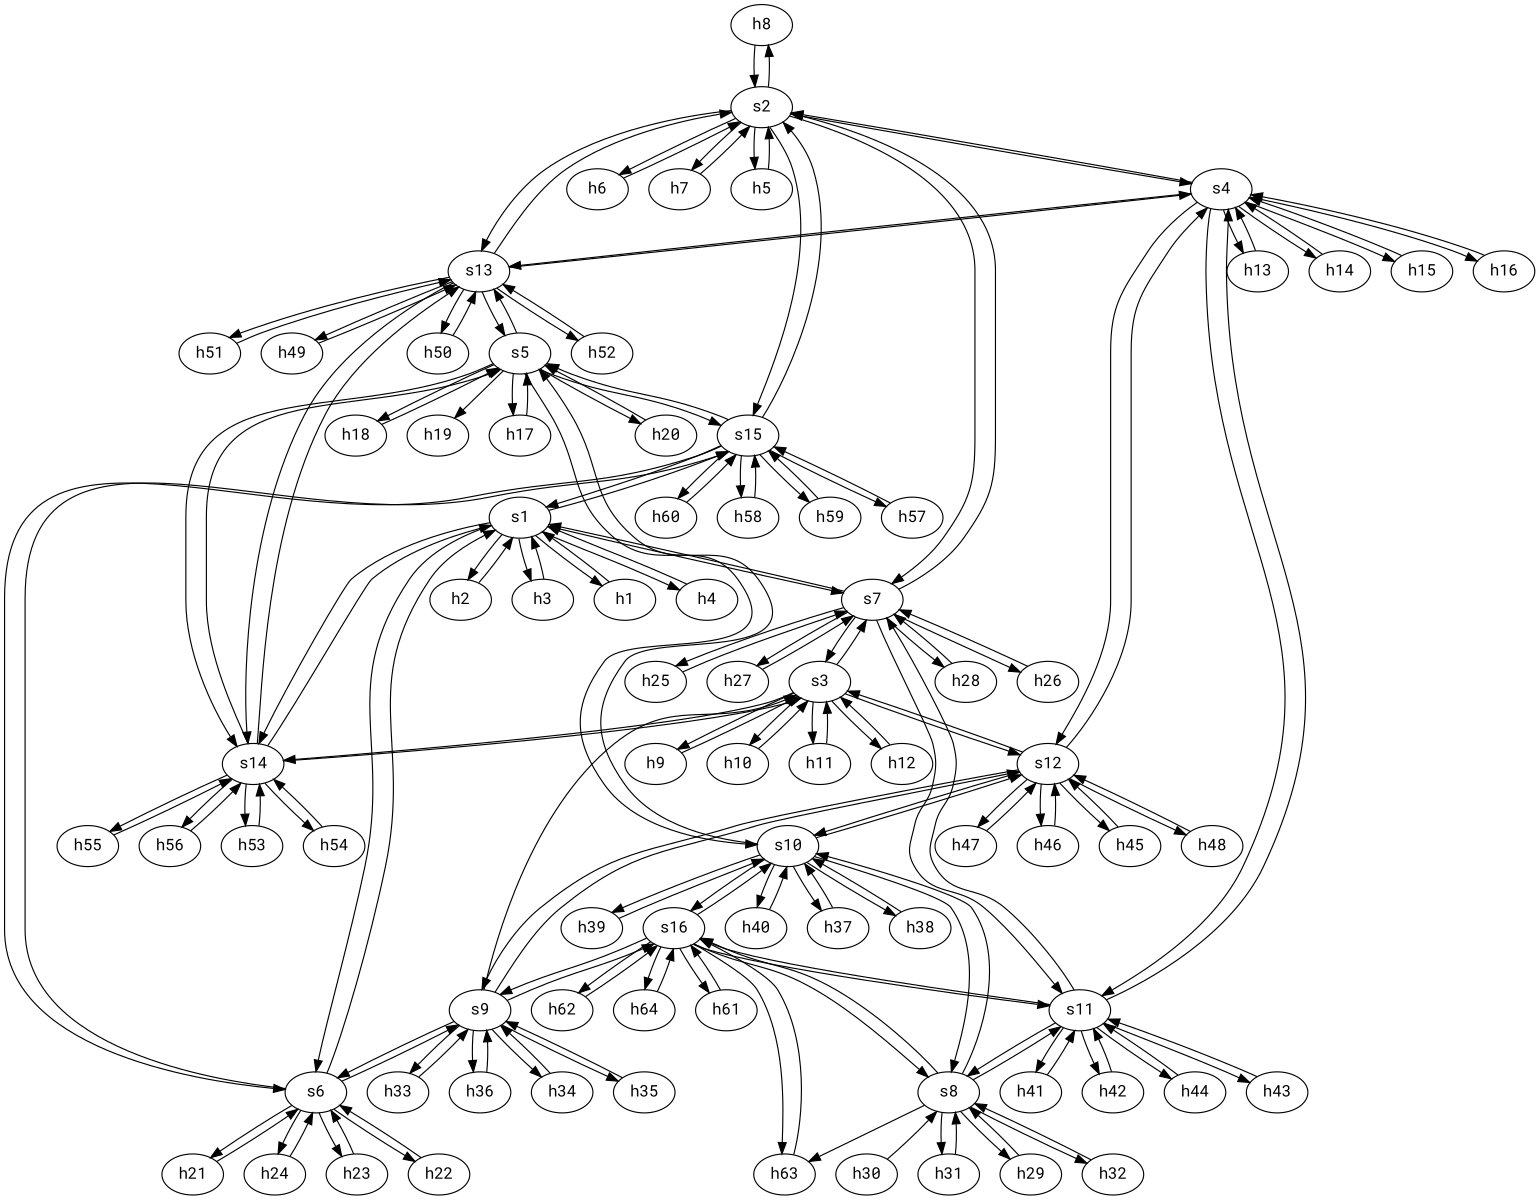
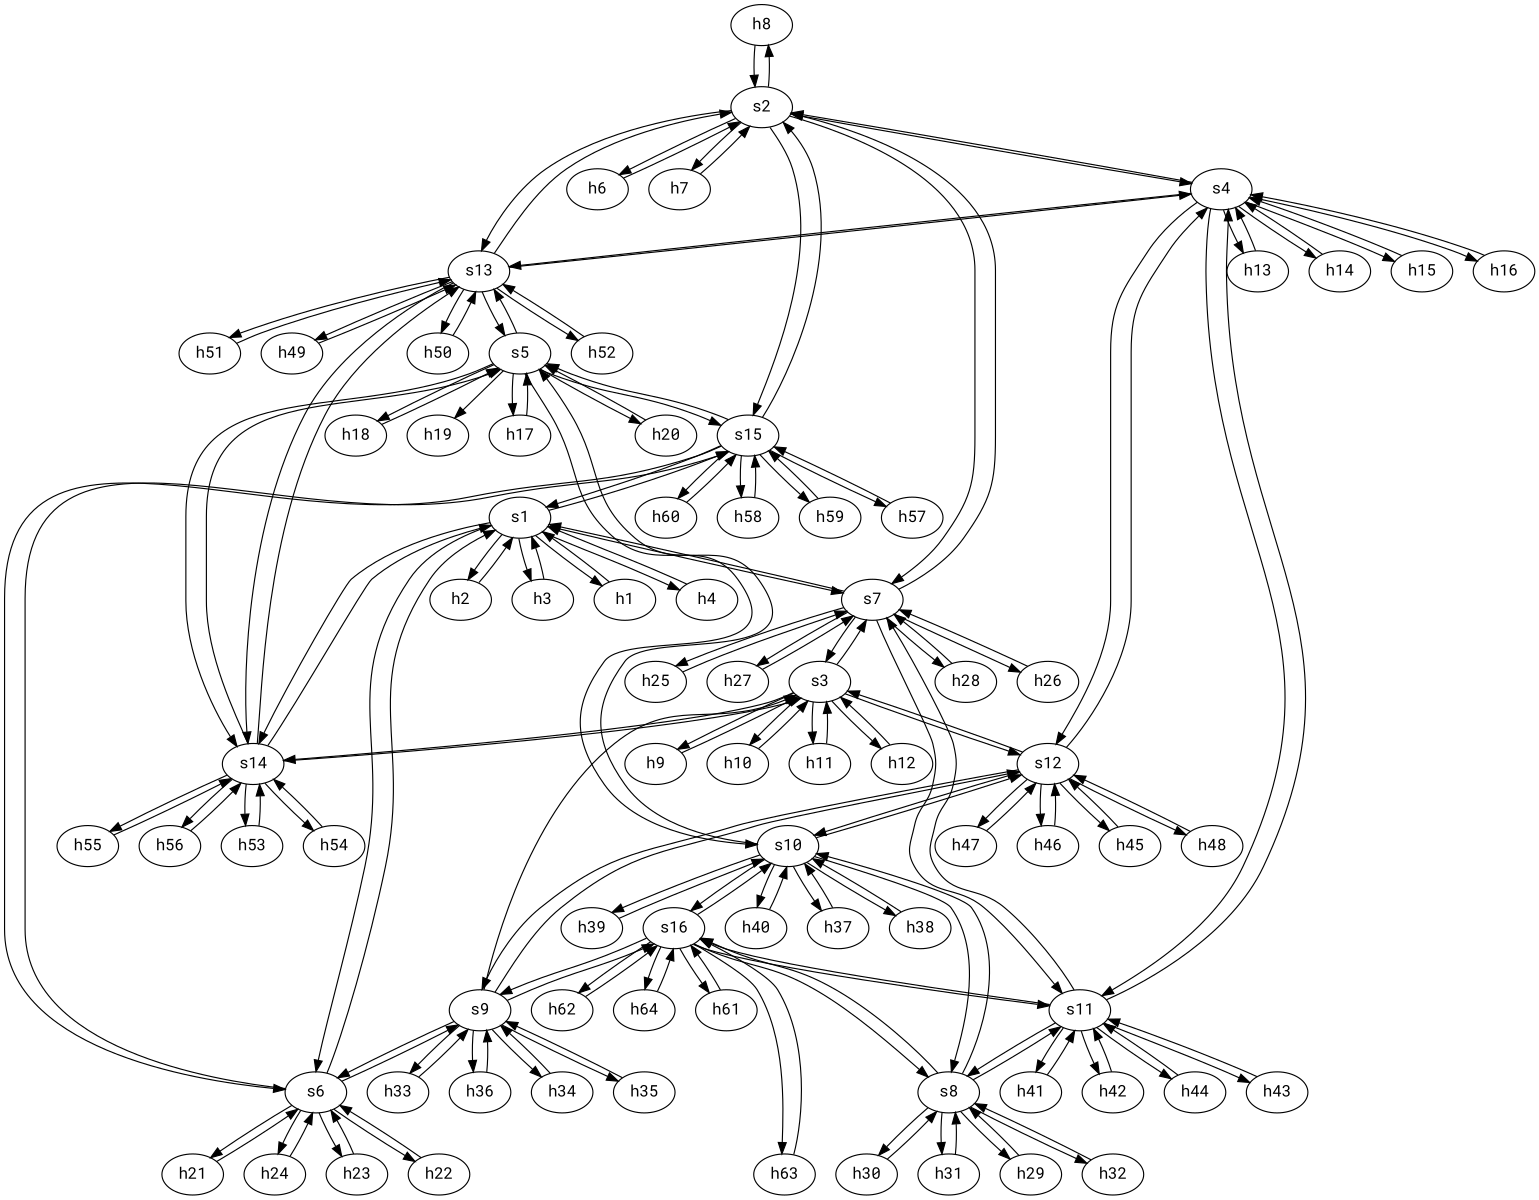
node "h5": removed
edge "s8" -> "h63": now "s8" -> "h30"
